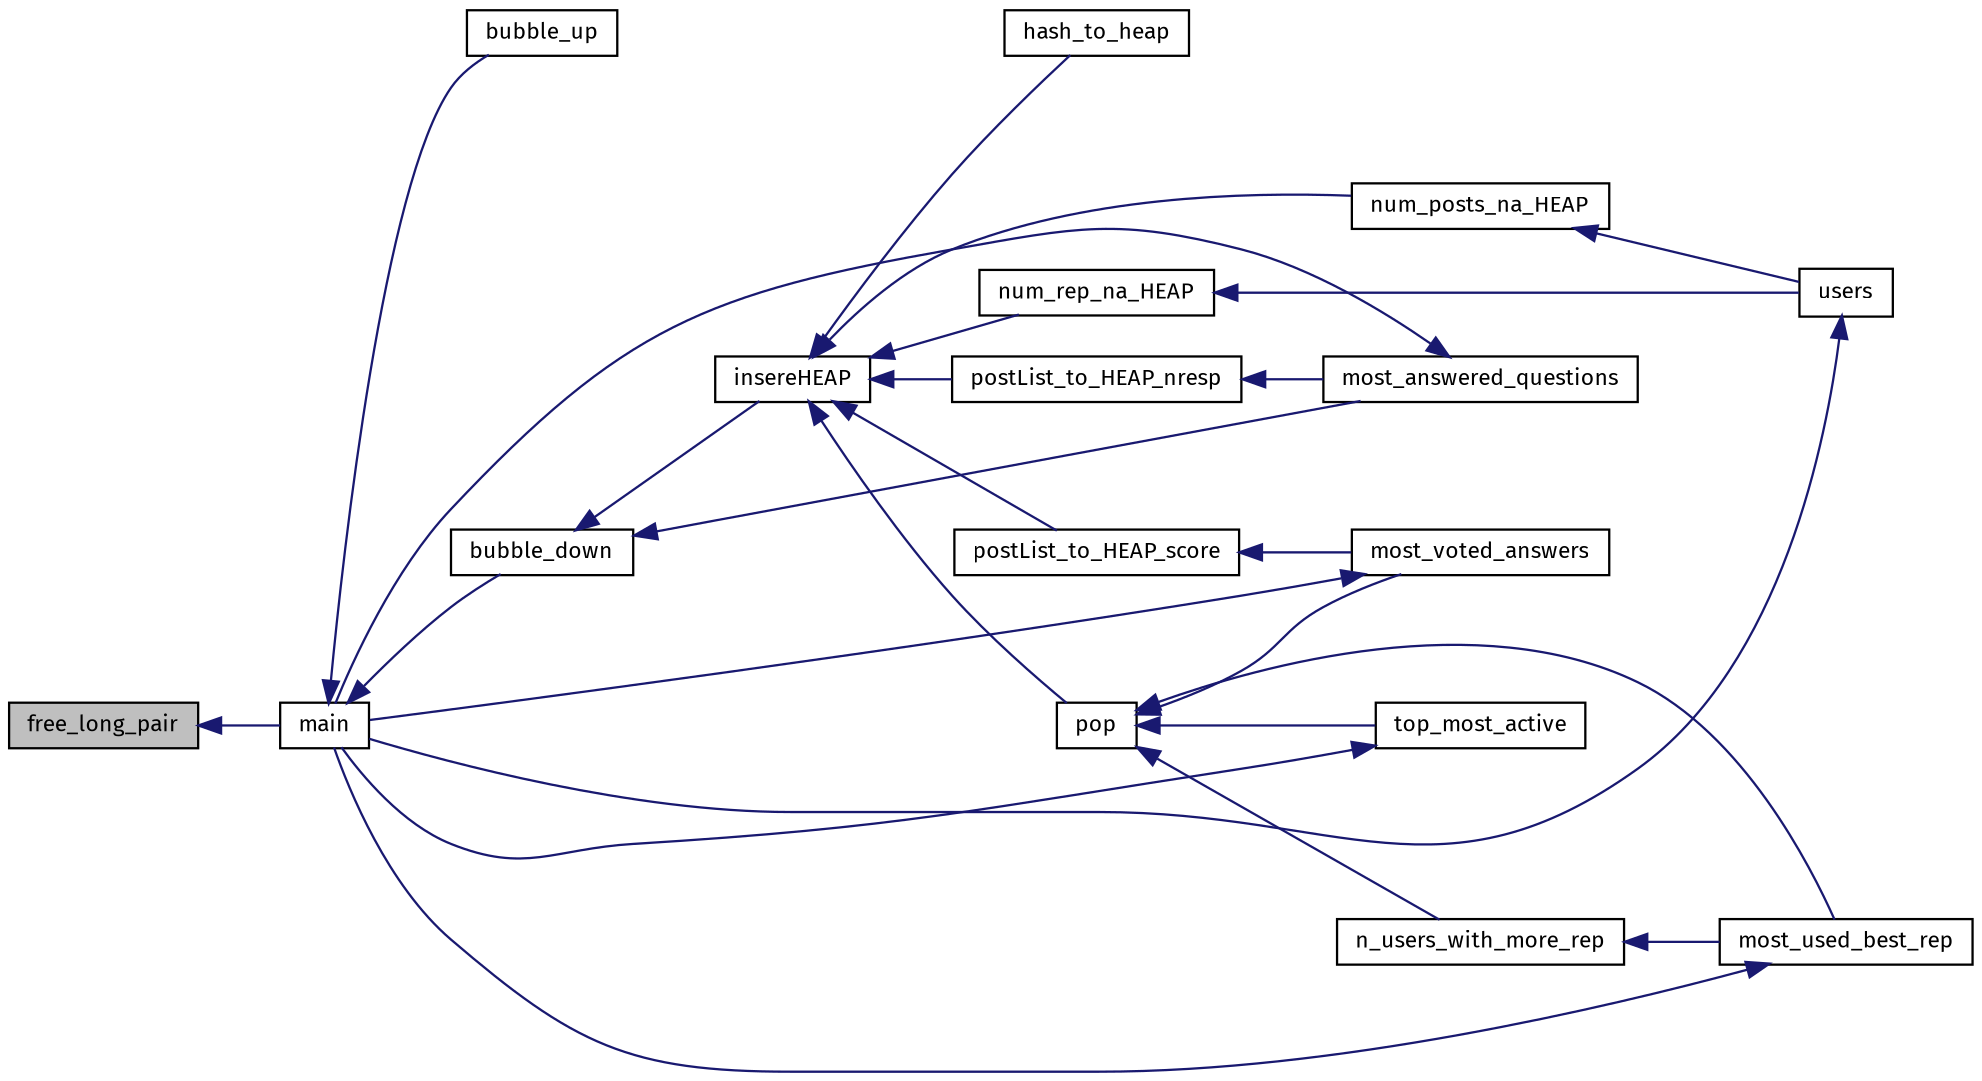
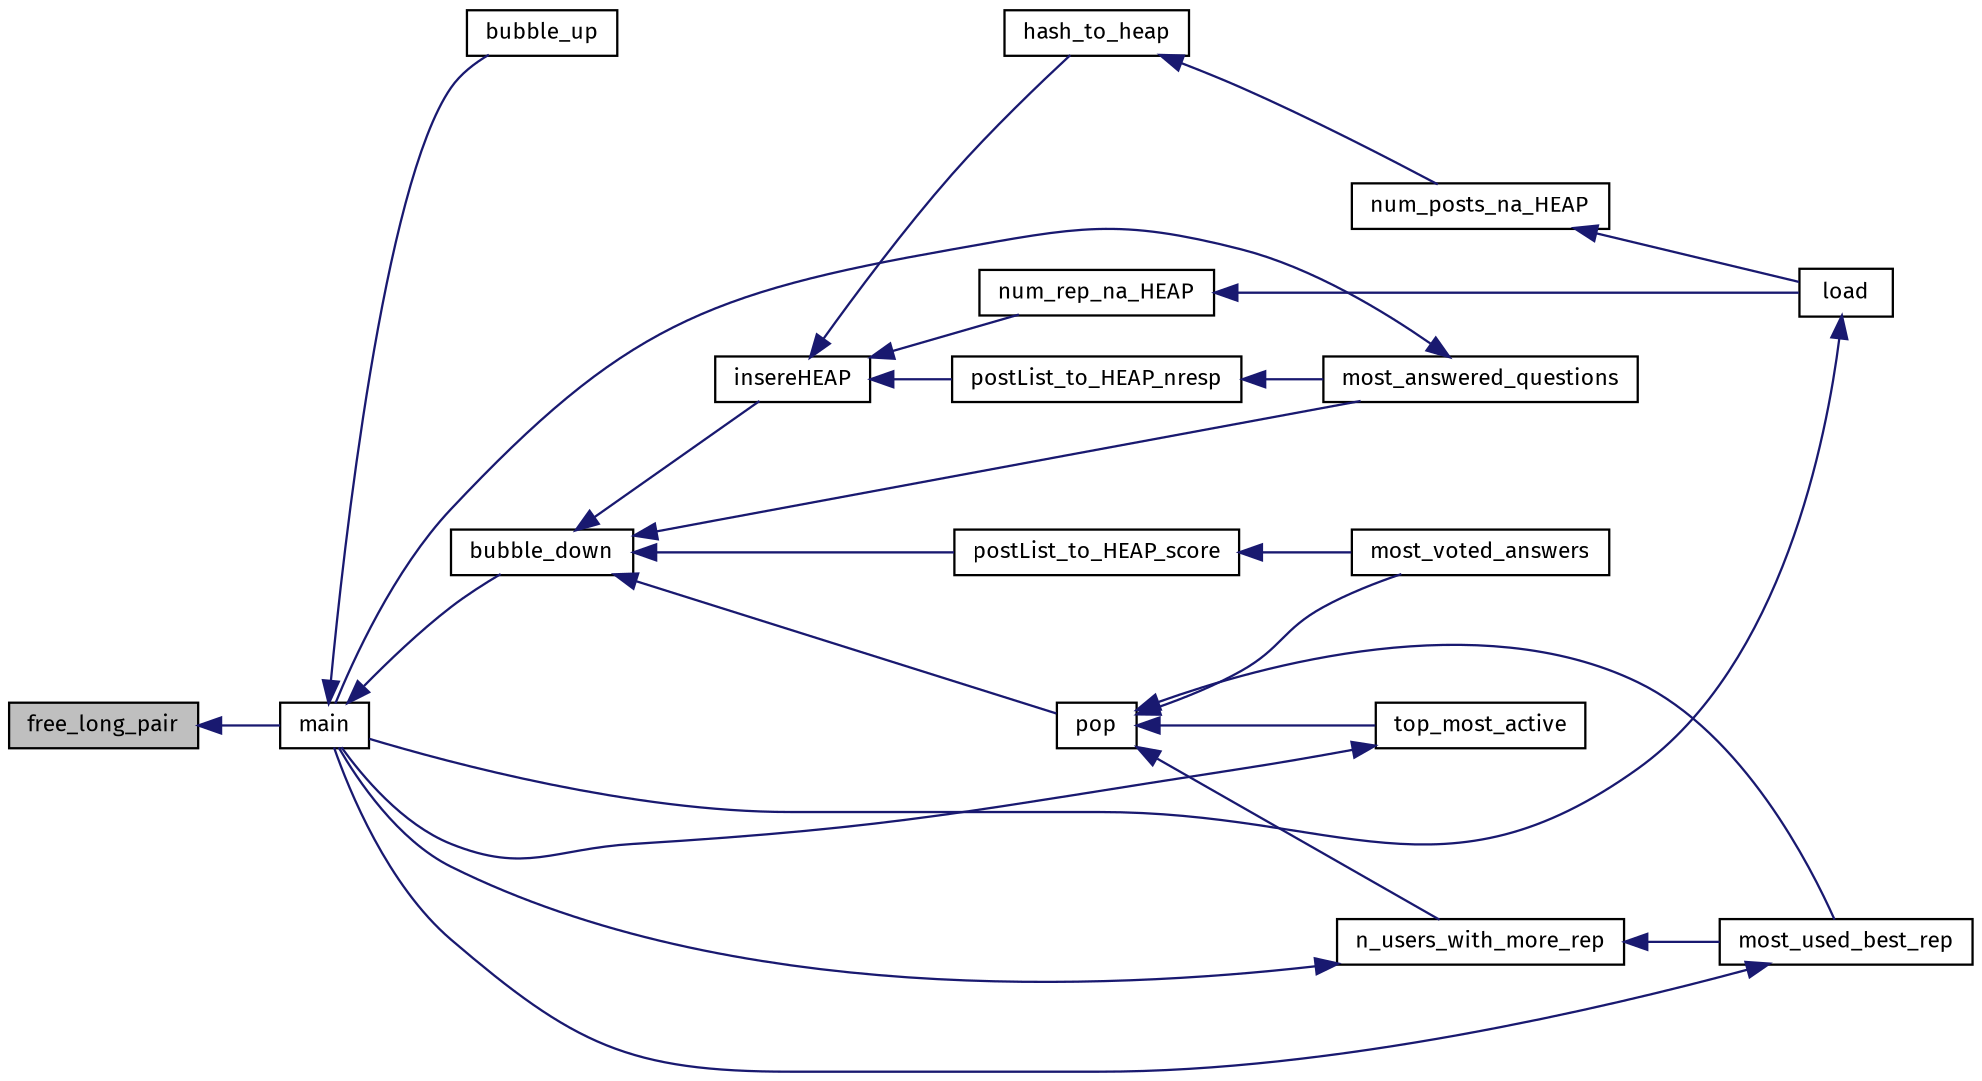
edge "num_posts_na_HEAP" -> "insereHEAP": now "num_posts_na_HEAP" -> "hash_to_heap"
node "users": label "users" -> "load"
edge "postList_to_HEAP_score" -> "insereHEAP": now "postList_to_HEAP_score" -> "bubble_down"
edge "pop" -> "insereHEAP": now "pop" -> "bubble_down"
edge "main" -> "most_voted_answers": now "main" -> "n_users_with_more_rep"
